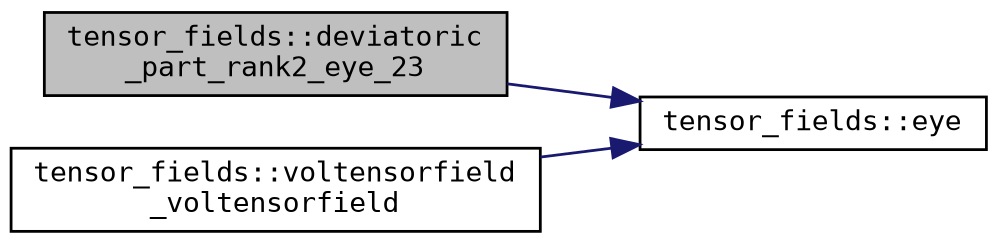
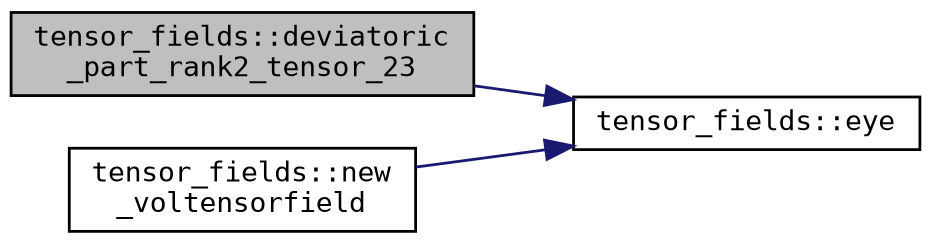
node "tensor_fields::deviatoric _part_rank2_eye_23": label "tensor_fields::deviatoric _part_rank2_eye_23" -> "tensor_fields::deviatoric _part_rank2_tensor_23"
node "tensor_fields::voltensorfield _voltensorfield": label "tensor_fields::voltensorfield _voltensorfield" -> "tensor_fields::new _voltensorfield"
